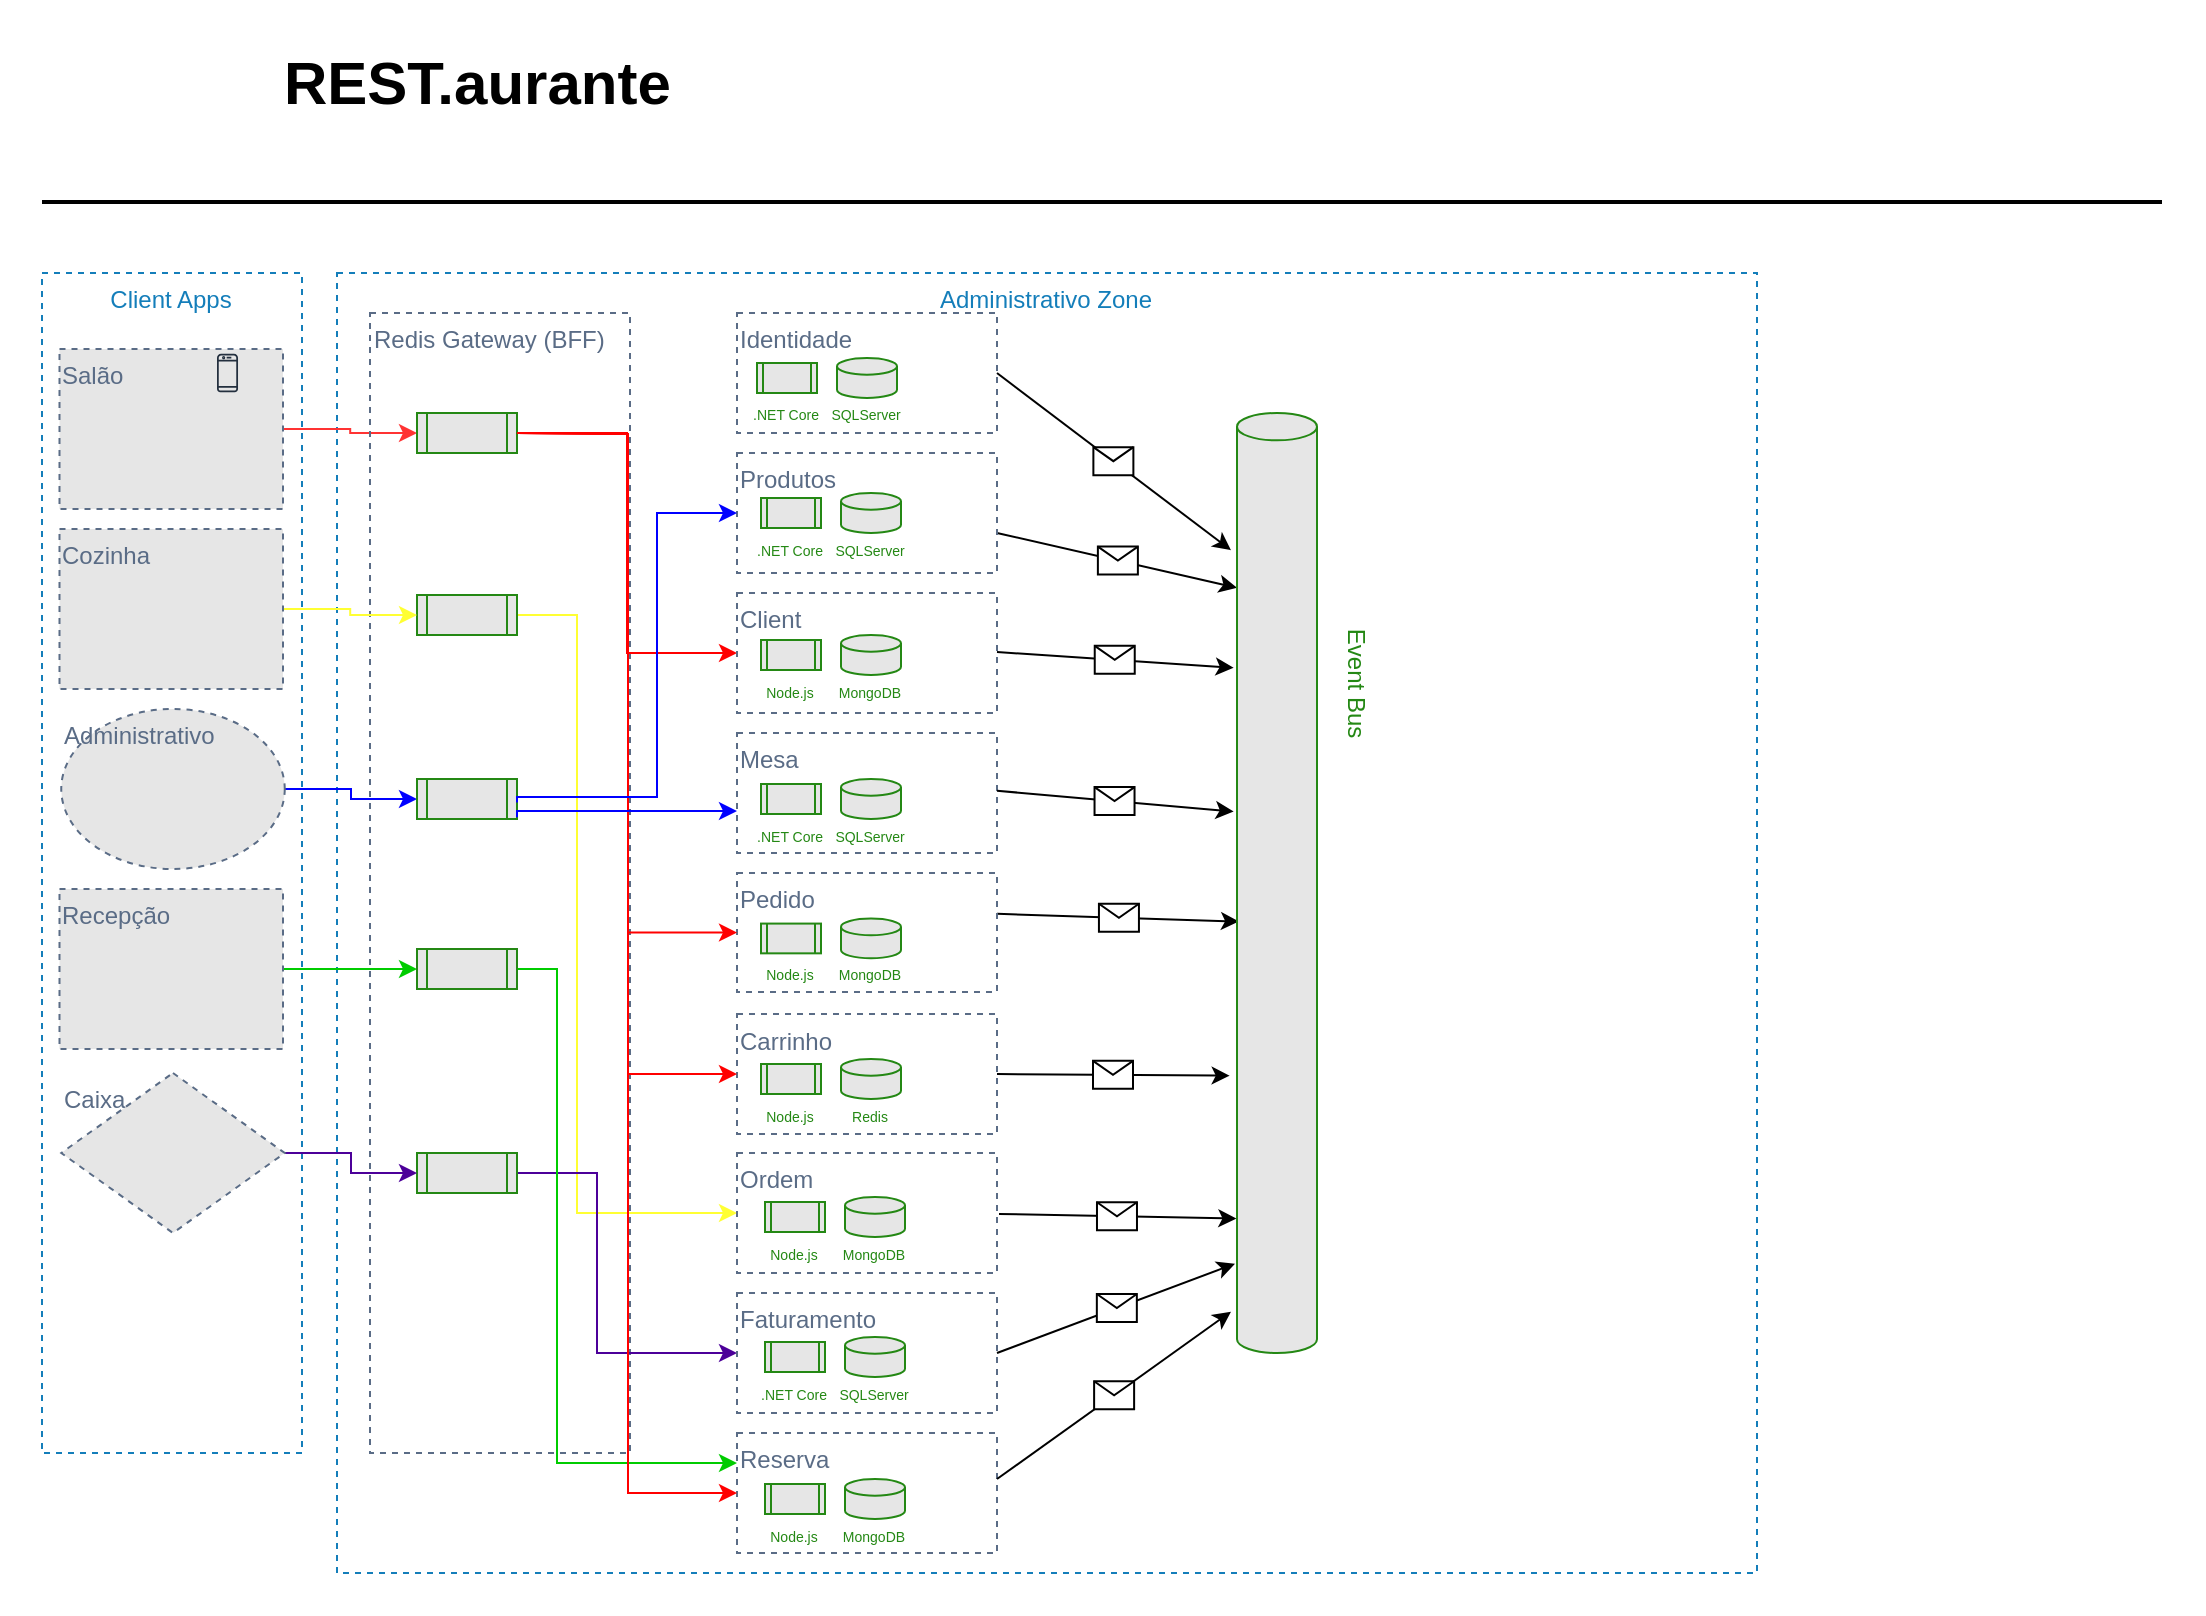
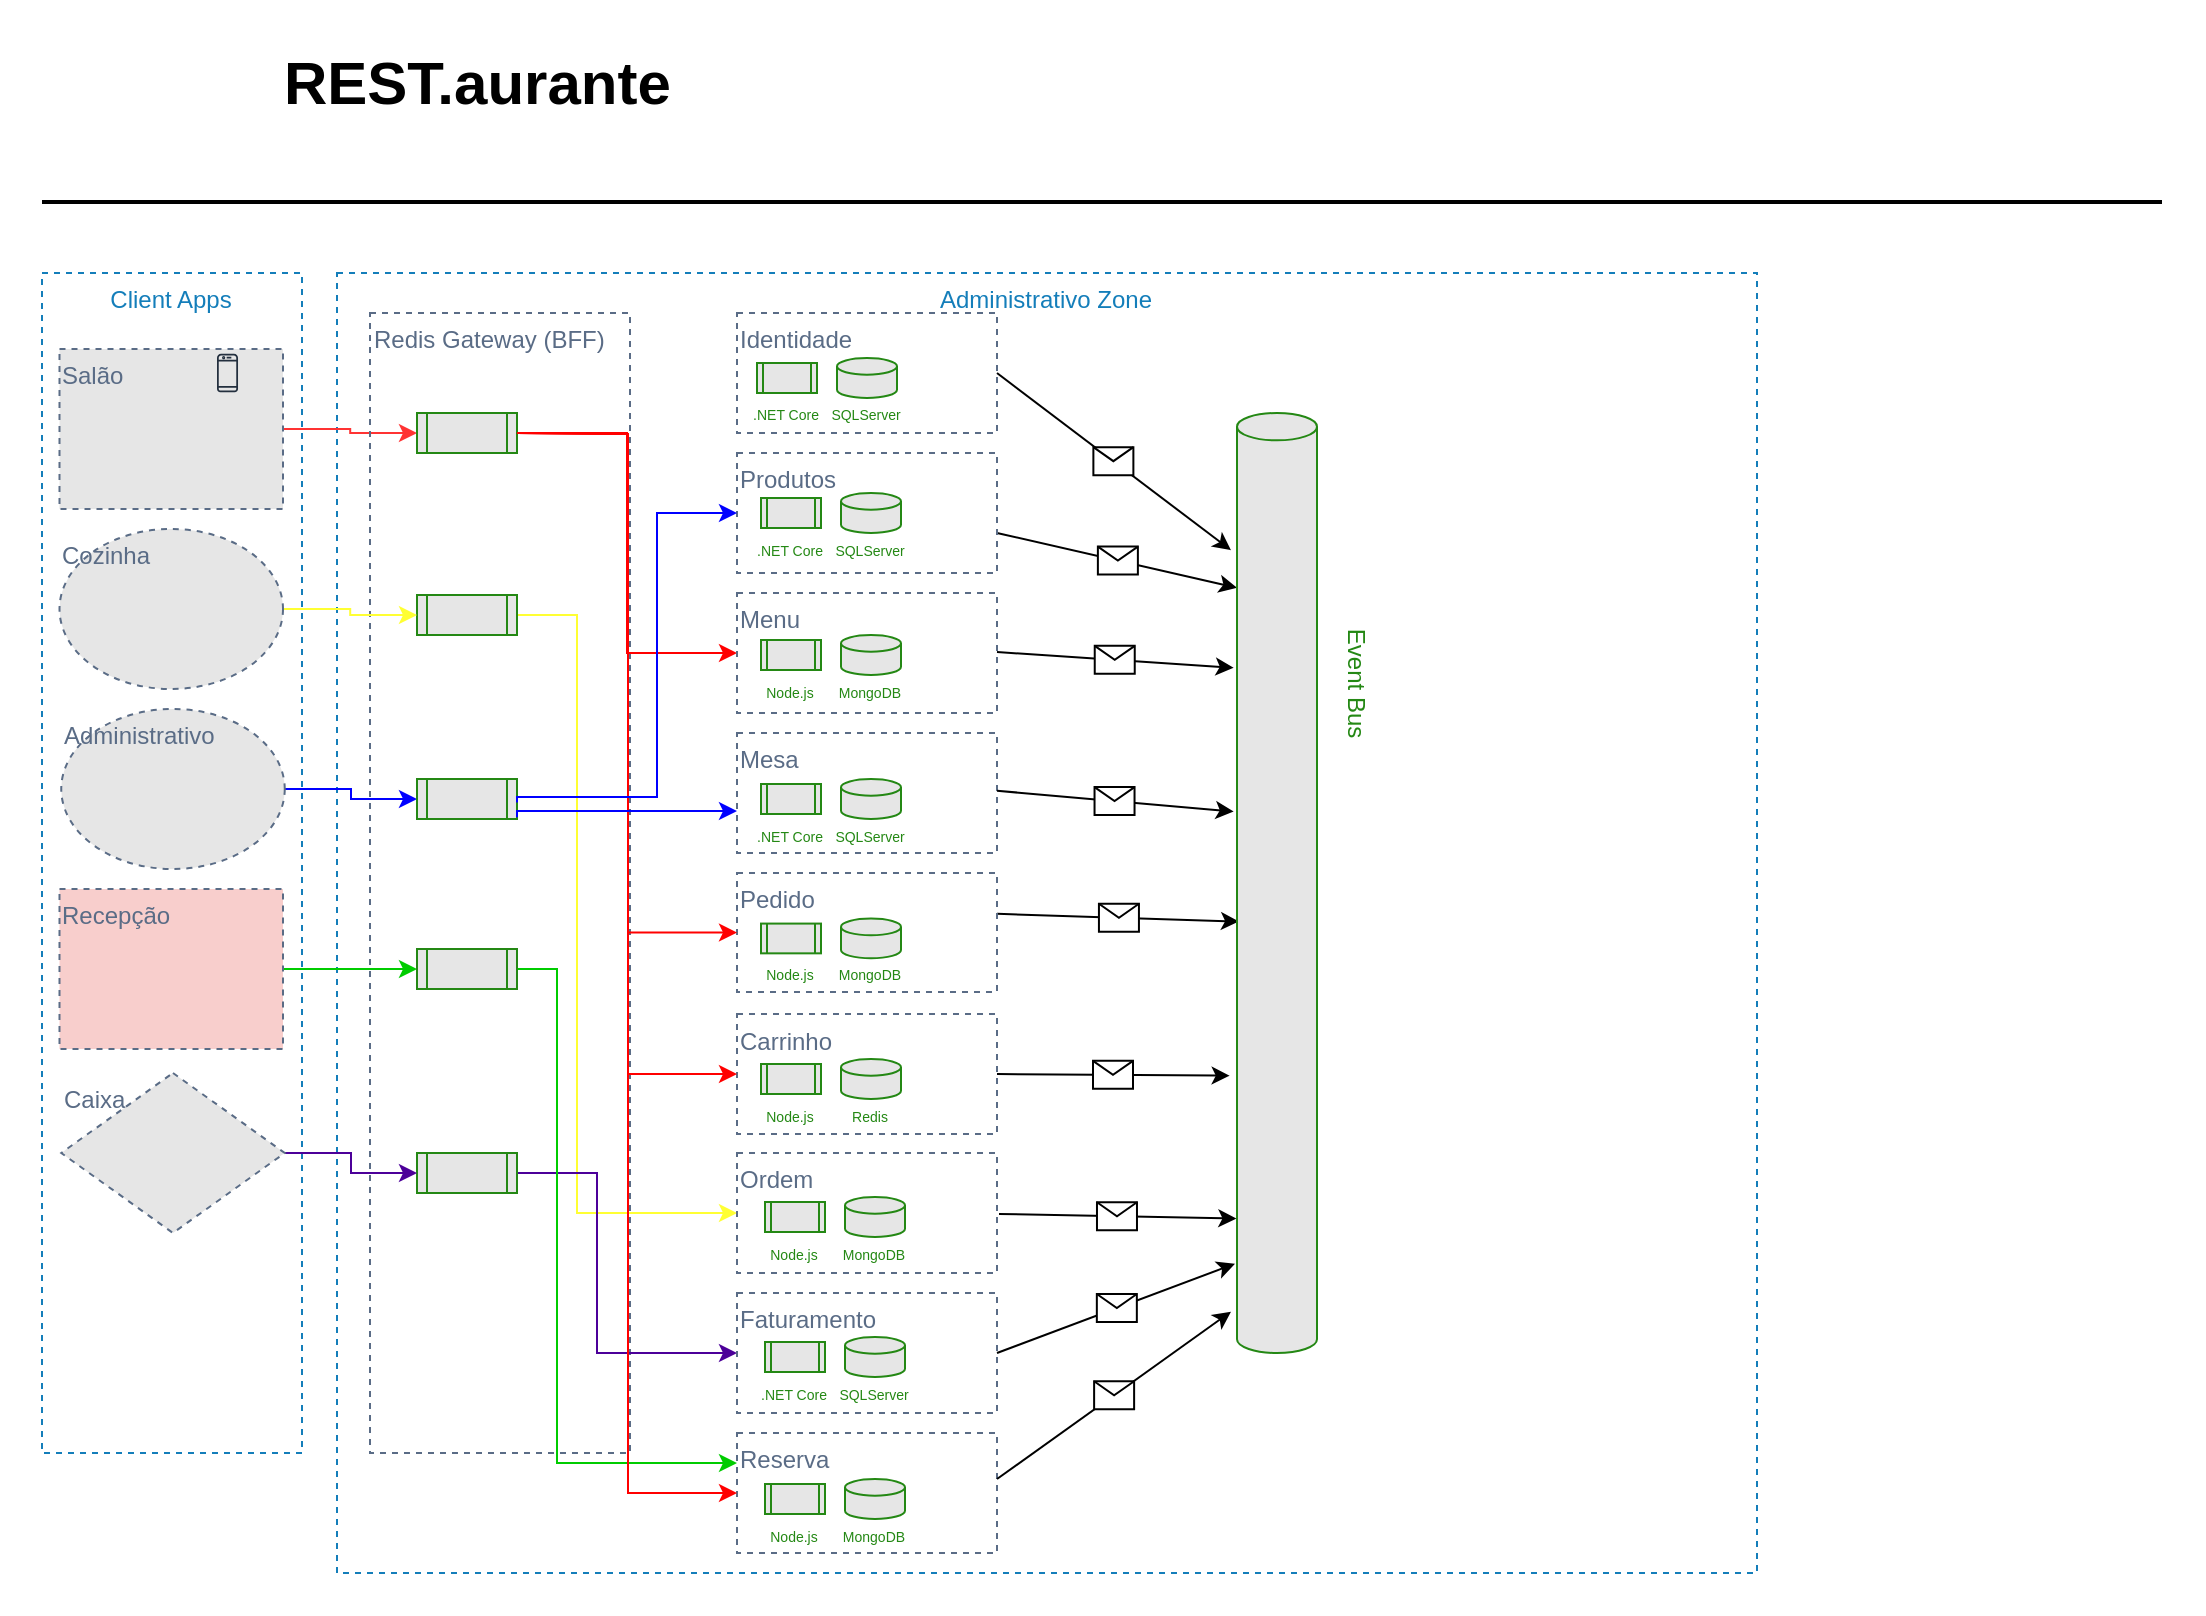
node "Cozinha": shape rectangle -> ellipse
node "Client": label "Client" -> "Menu"
node "Recepção": fillcolor #e6e6e6 -> #f8cecc
